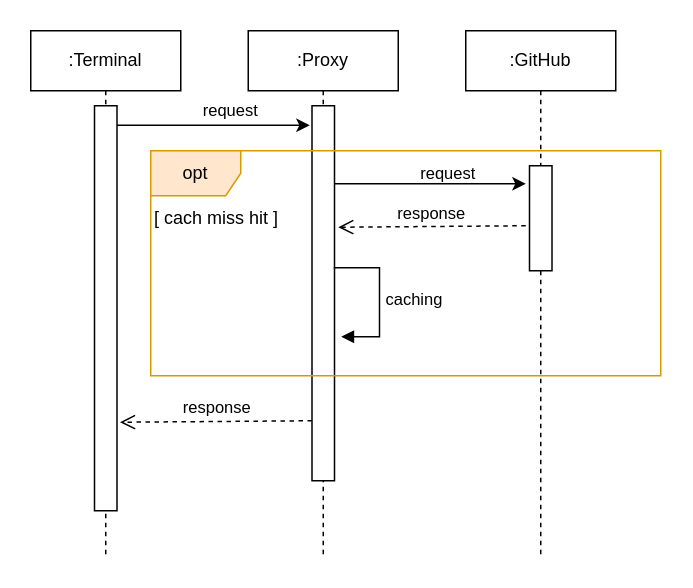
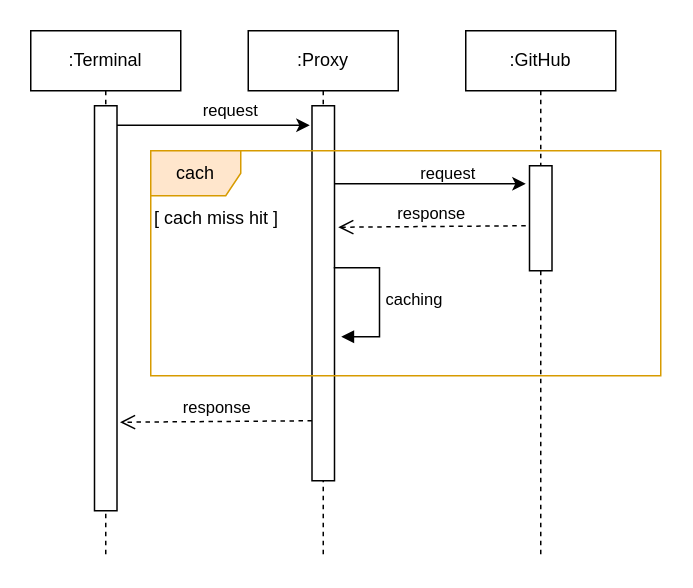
node "opt": label "opt" -> "cach"
